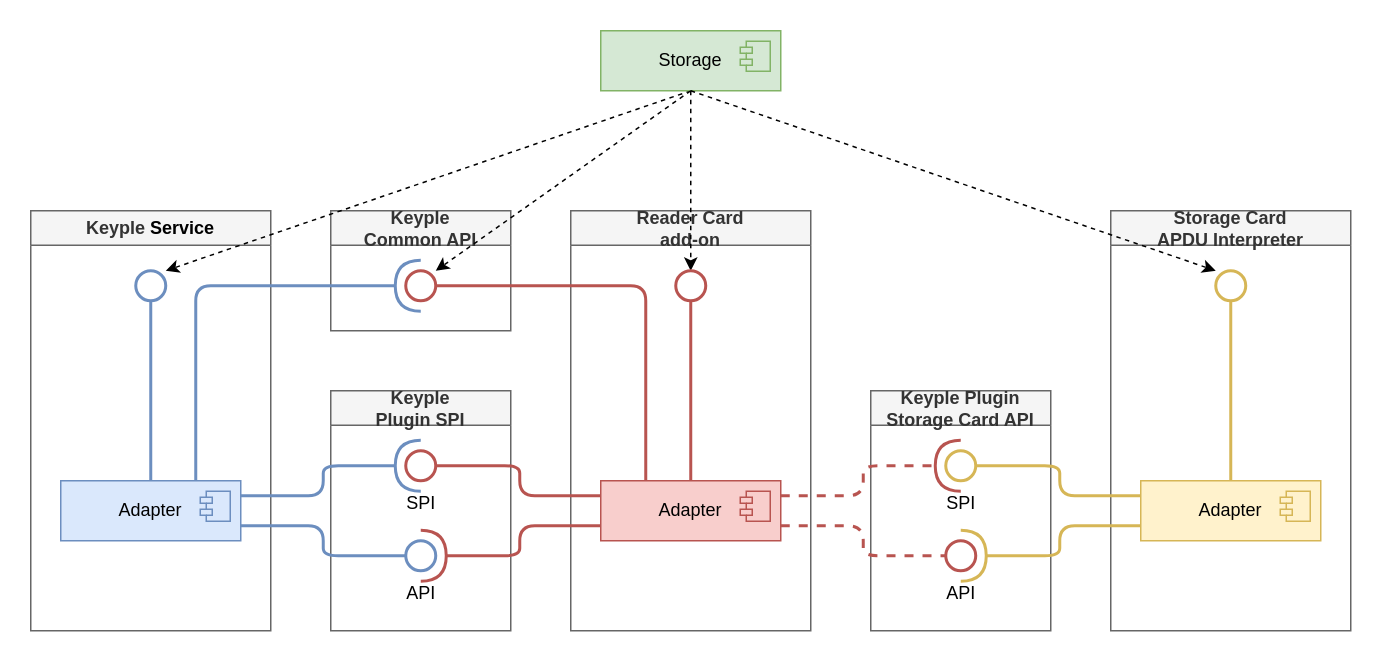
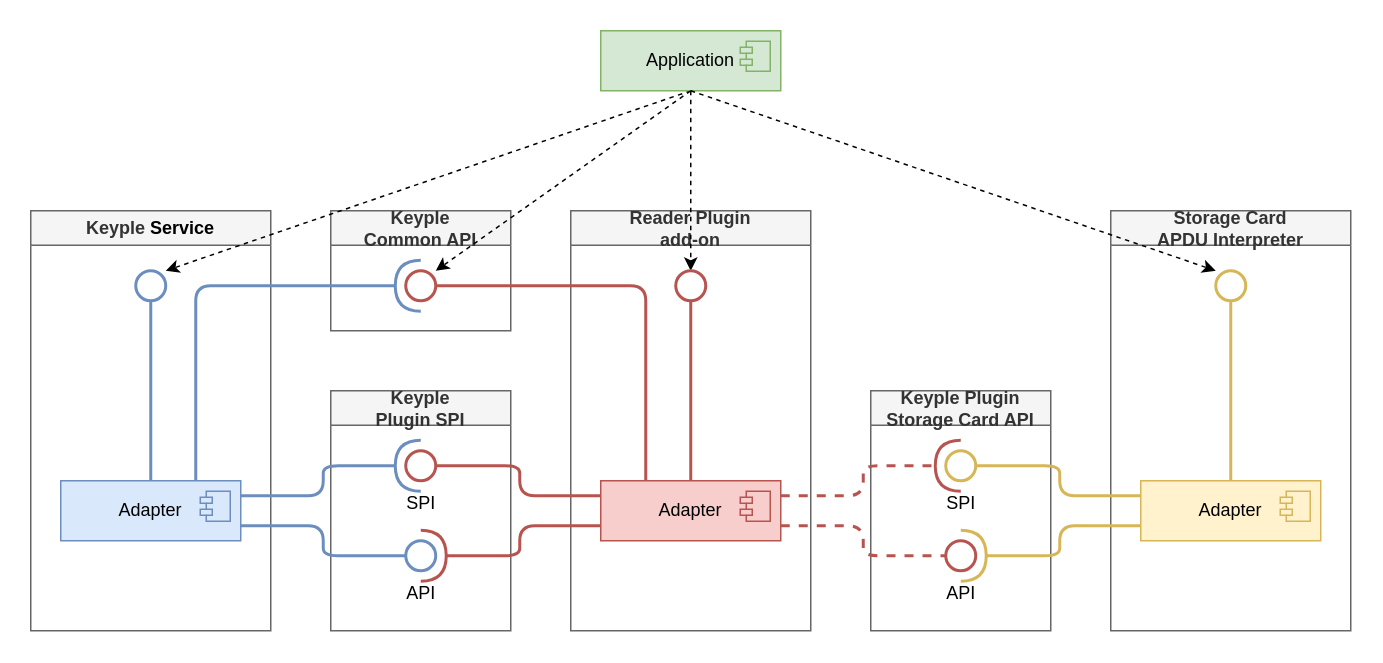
node "Storage": label "Storage" -> "Application"
node "Reader Card add-on": label "Reader Card add-on" -> "Reader Plugin add-on"
